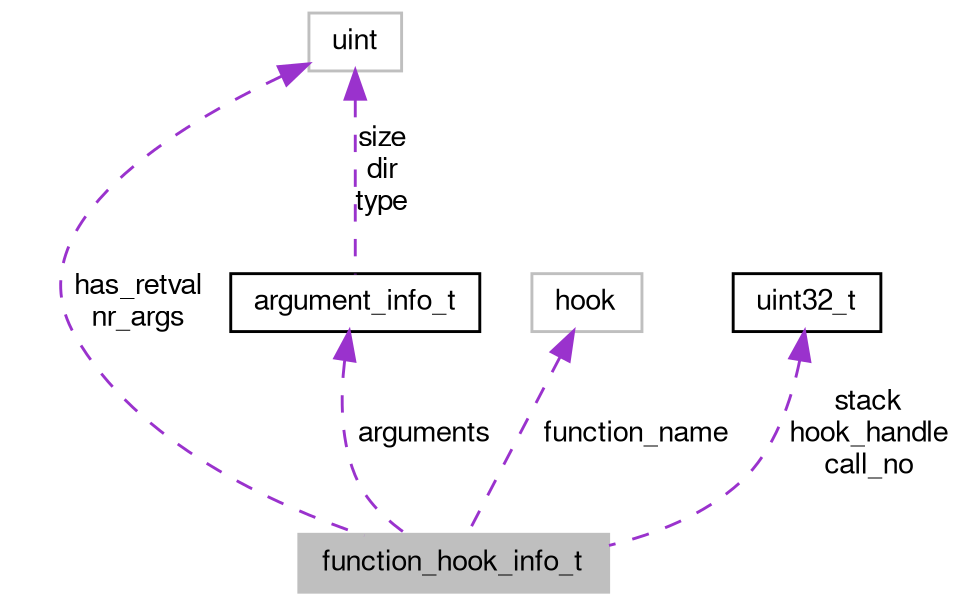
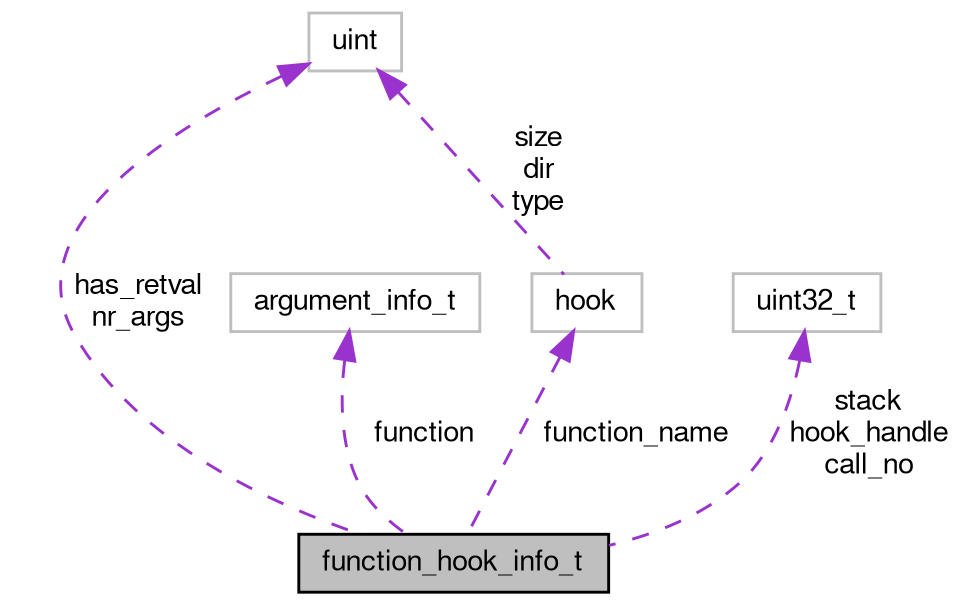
edge "argument_info_t" -> "uint": now "hook" -> "uint"
node "argument_info_t": color black -> grey75
node "uint32_t": color black -> grey75
edge "function_hook_info_t" -> "argument_info_t": label "arguments" -> "function"
node "function_hook_info_t": color grey75 -> black
